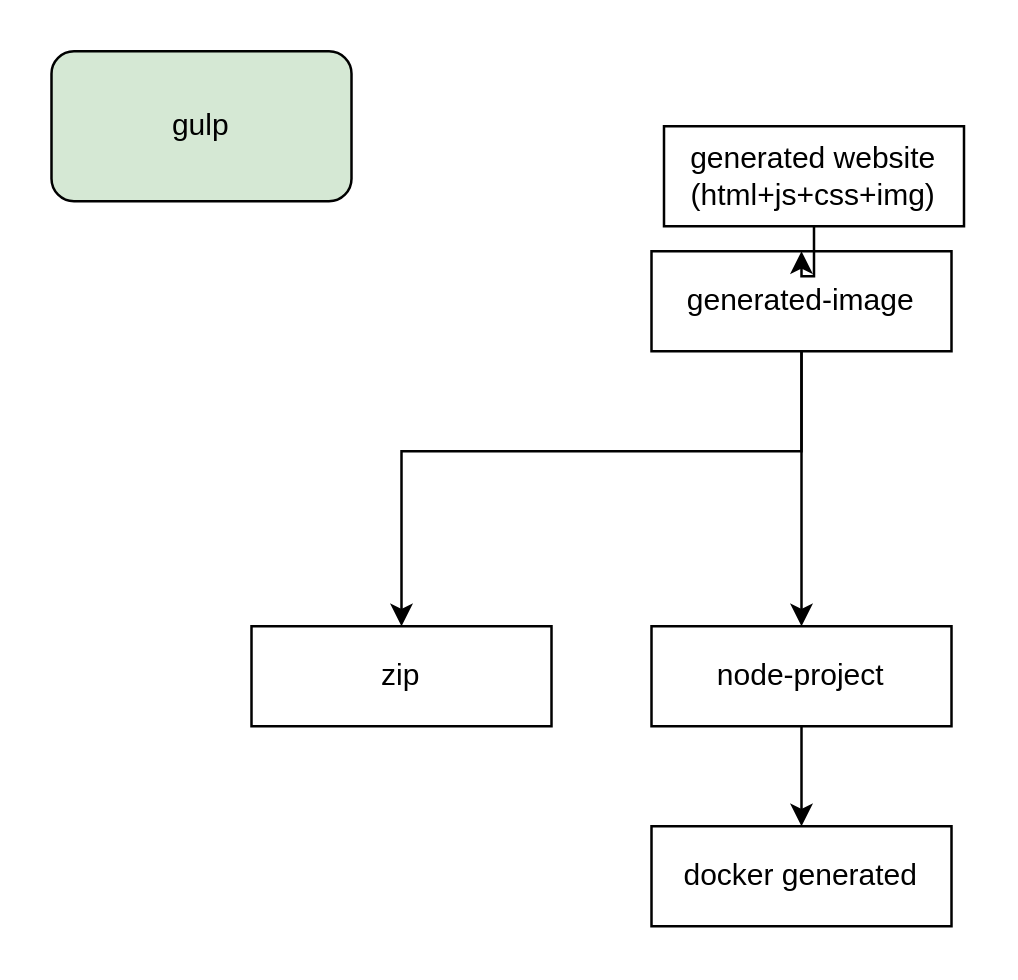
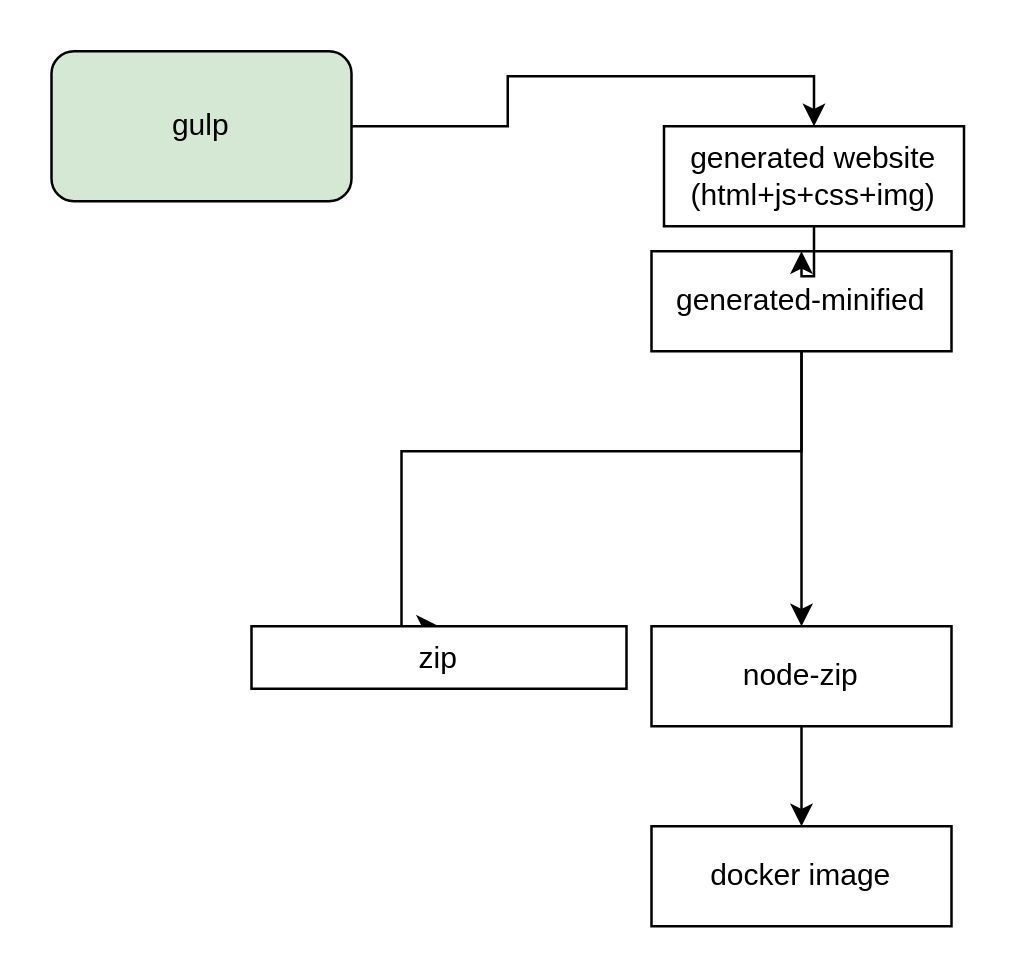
edge "gulp" -> "generated website (html+js+css+img)": added
node "generated-image": label "generated-image" -> "generated-minified"
node "zip": size 300x100 -> 375x63
node "node-project": label "node-project" -> "node-zip"
node "docker generated": label "docker generated" -> "docker image"
